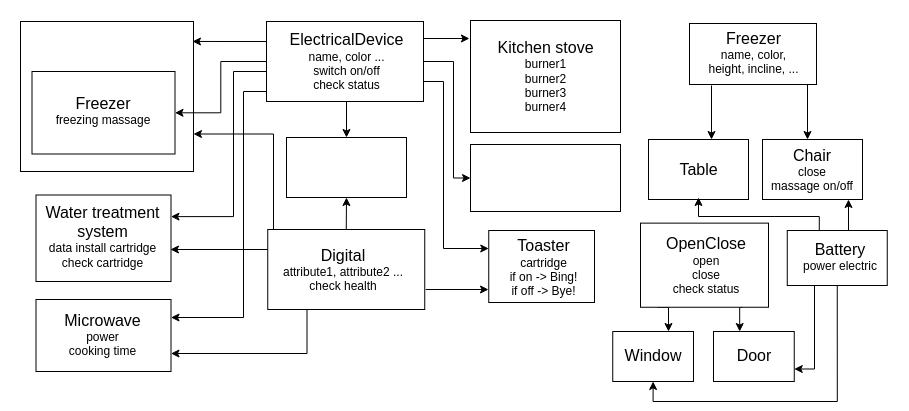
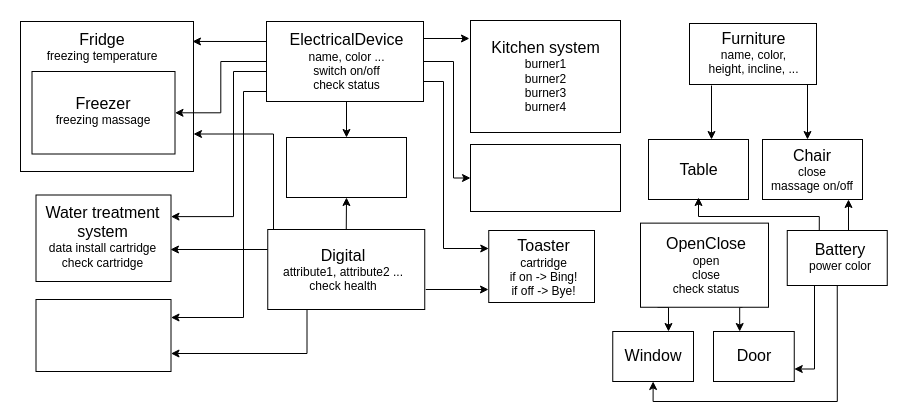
node "Fridge freezing temperature": added
node "Freezer name, color, height, incline, ...": label "Freezer name, color, height, incline, ..." -> "Furniture name, color, height, incline, ..."
node "Kitchen stove burner1 burner2 burner3 burner4": label "Kitchen stove burner1 burner2 burner3 burner4" -> "Kitchen system burner1 burner2 burner3 burner4"
node "Battery power electric": label "Battery power electric" -> "Battery power color"
node "Microwave power cooking time": removed
